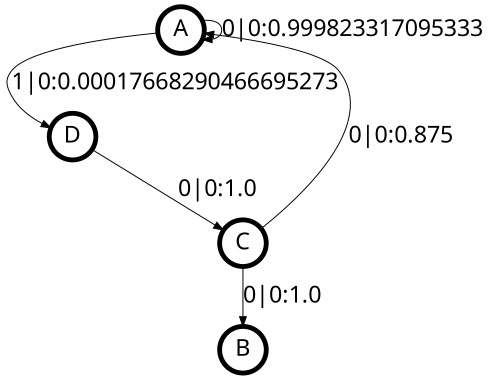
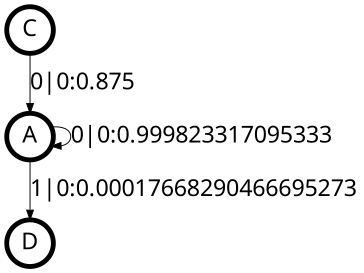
edge "D" -> "C": removed, label "0|0:1.0"
node "B": removed
